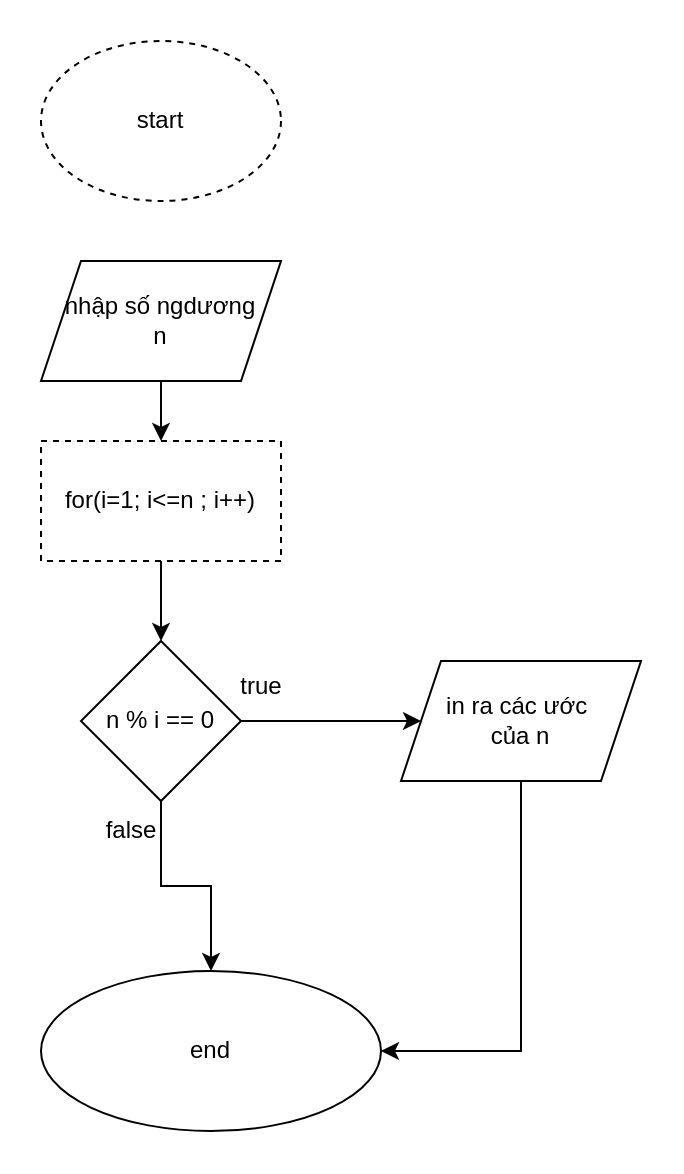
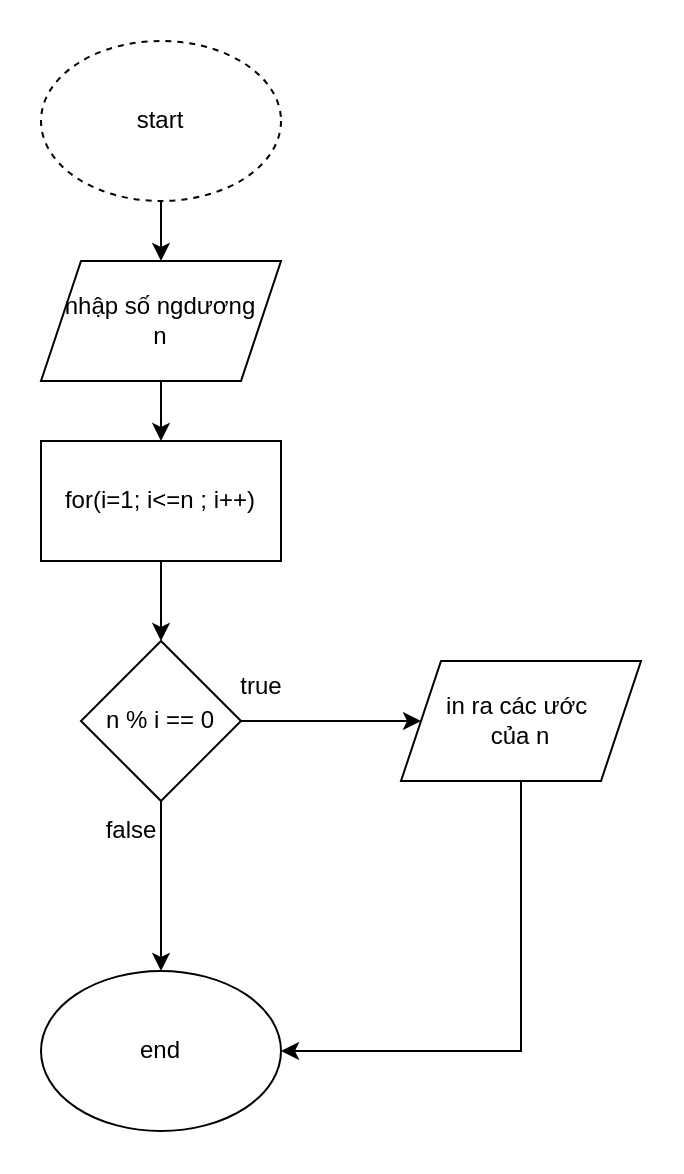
edge "start" -> "nhập số ngdương n": added
node "for(i=1; i<=n ; i++)": style dashed -> solid
node "end": size 340x160 -> 240x160
